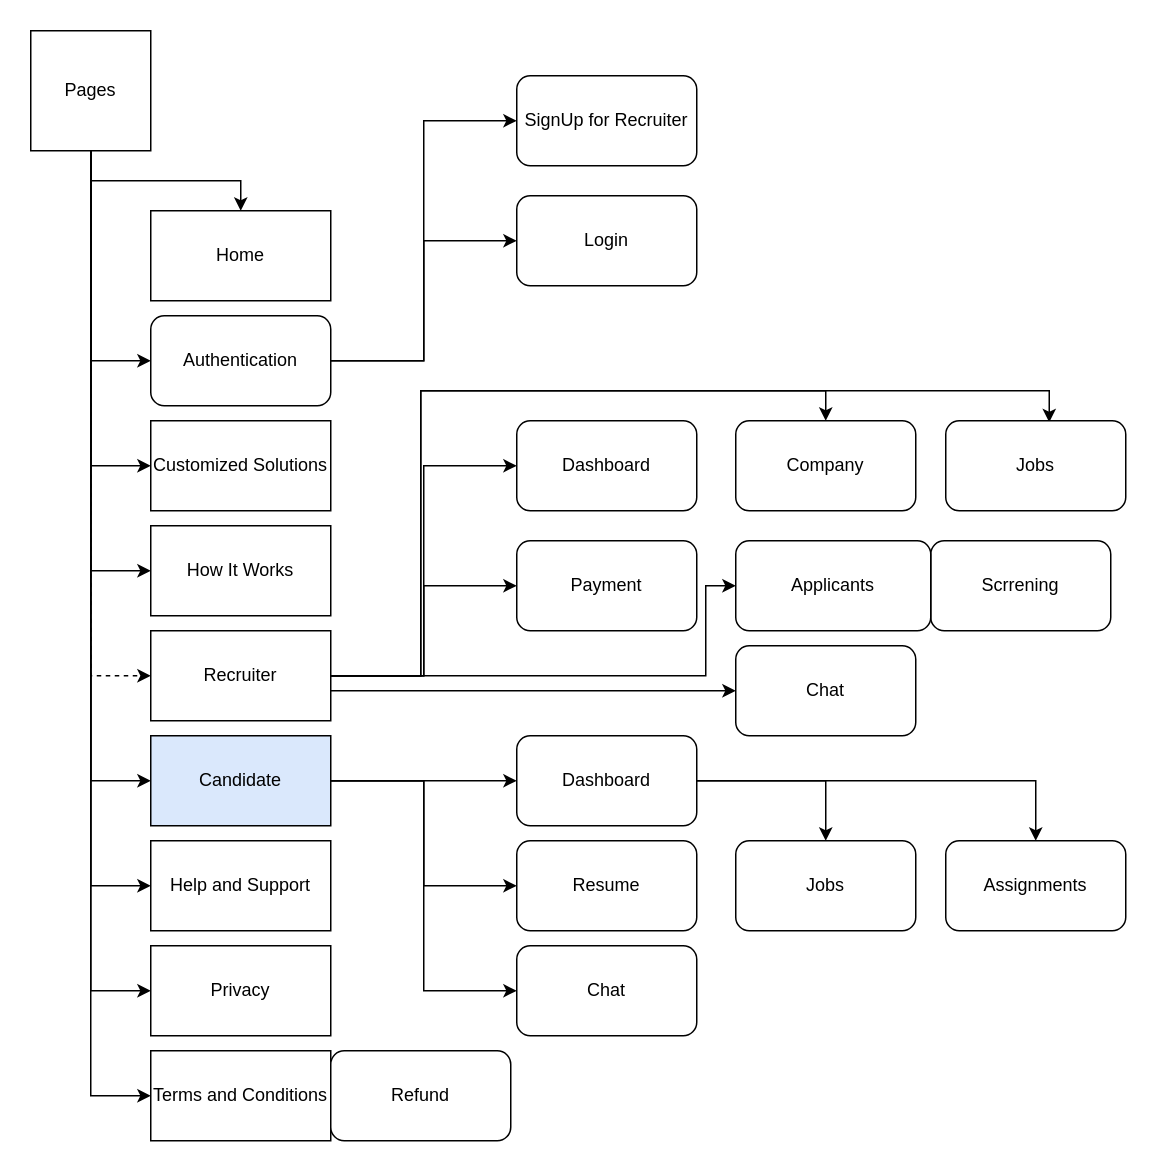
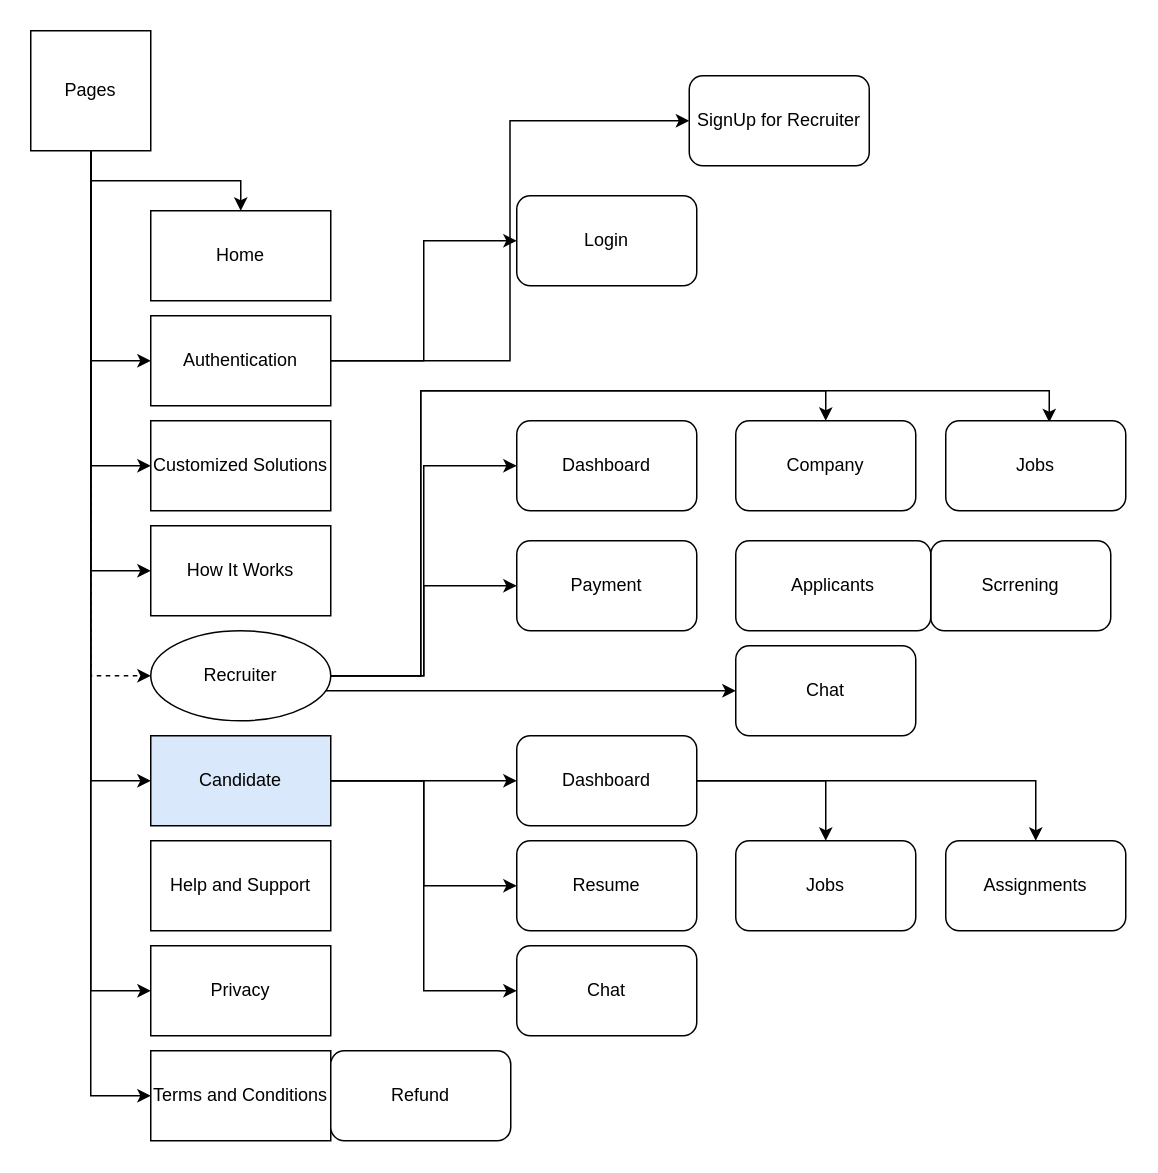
node "SignUp for Recruiter": moved (607, 121) -> (779, 121)
node "Authentication": shape rounded rectangle -> rectangle
node "Recruiter": shape rectangle -> ellipse
edge "Recruiter" -> "Applicants": removed
edge "Pages" -> "Help and Support": removed
